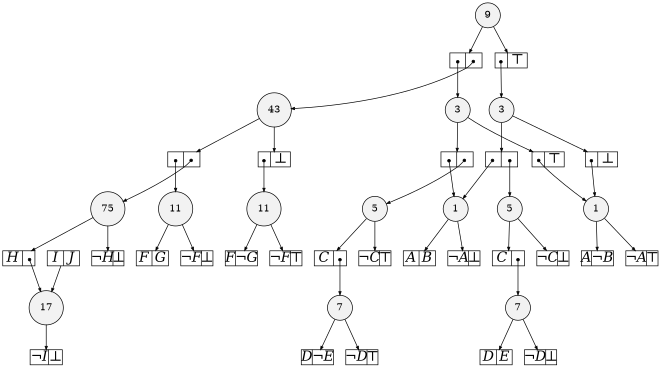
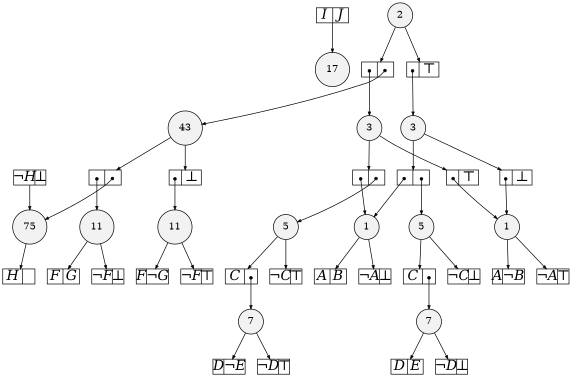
node "9": label "9" -> "2"
edge "75" -> "¬H": reversed
edge "H" -- "17": removed
node "¬I": removed
